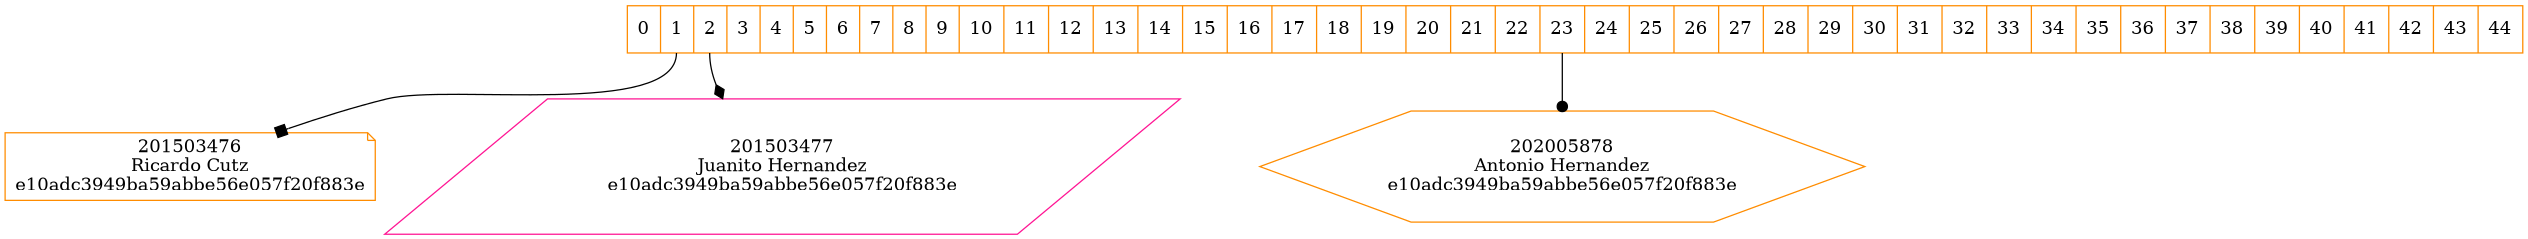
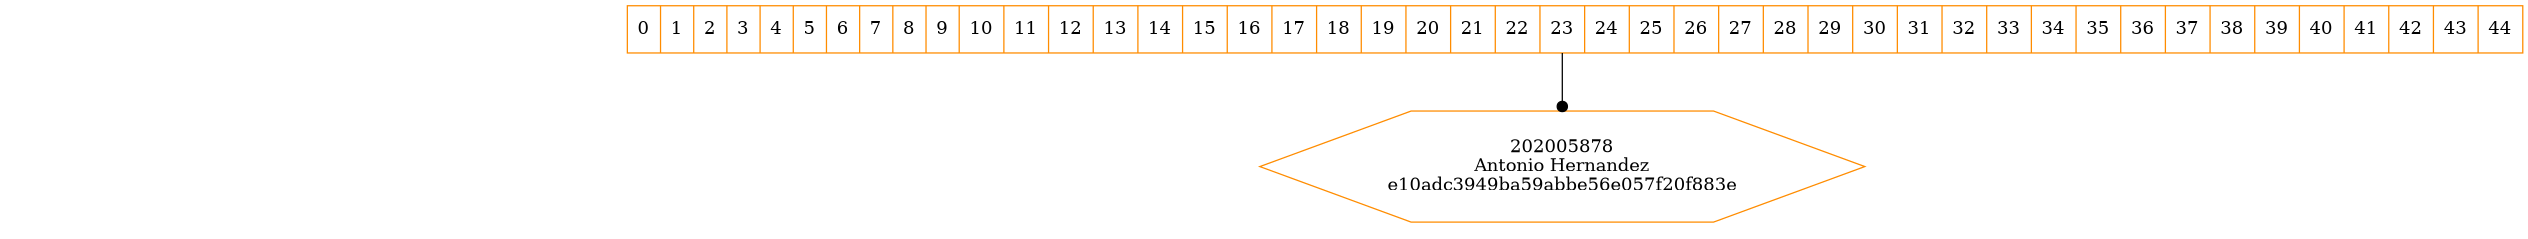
node "201503476 Ricardo Cutz e10adc3949ba59abbe56e057f20f883e": removed
node "201503477 Juanito Hernandez e10adc3949ba59abbe56e057f20f883e": removed
